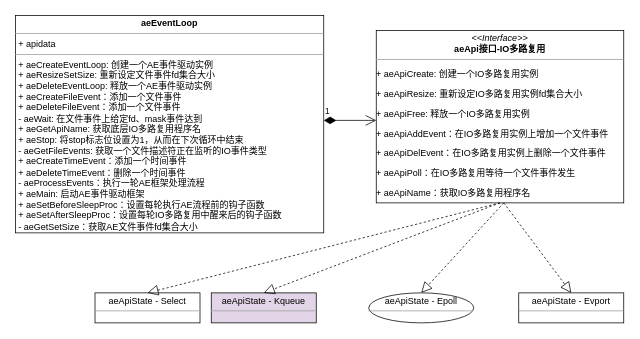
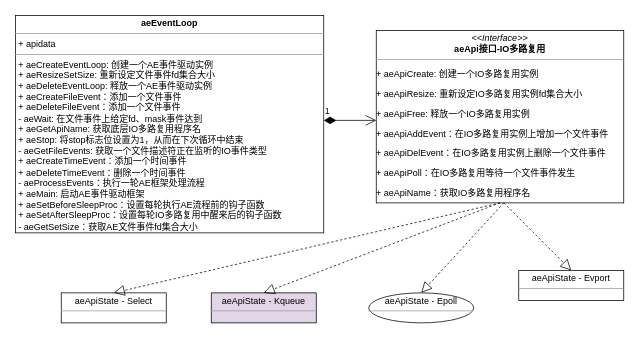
node "aeApiState - Select": moved (147, 308) -> (114, 308)
node "aeApiState - Evport": moved (571, 308) -> (571, 285)
